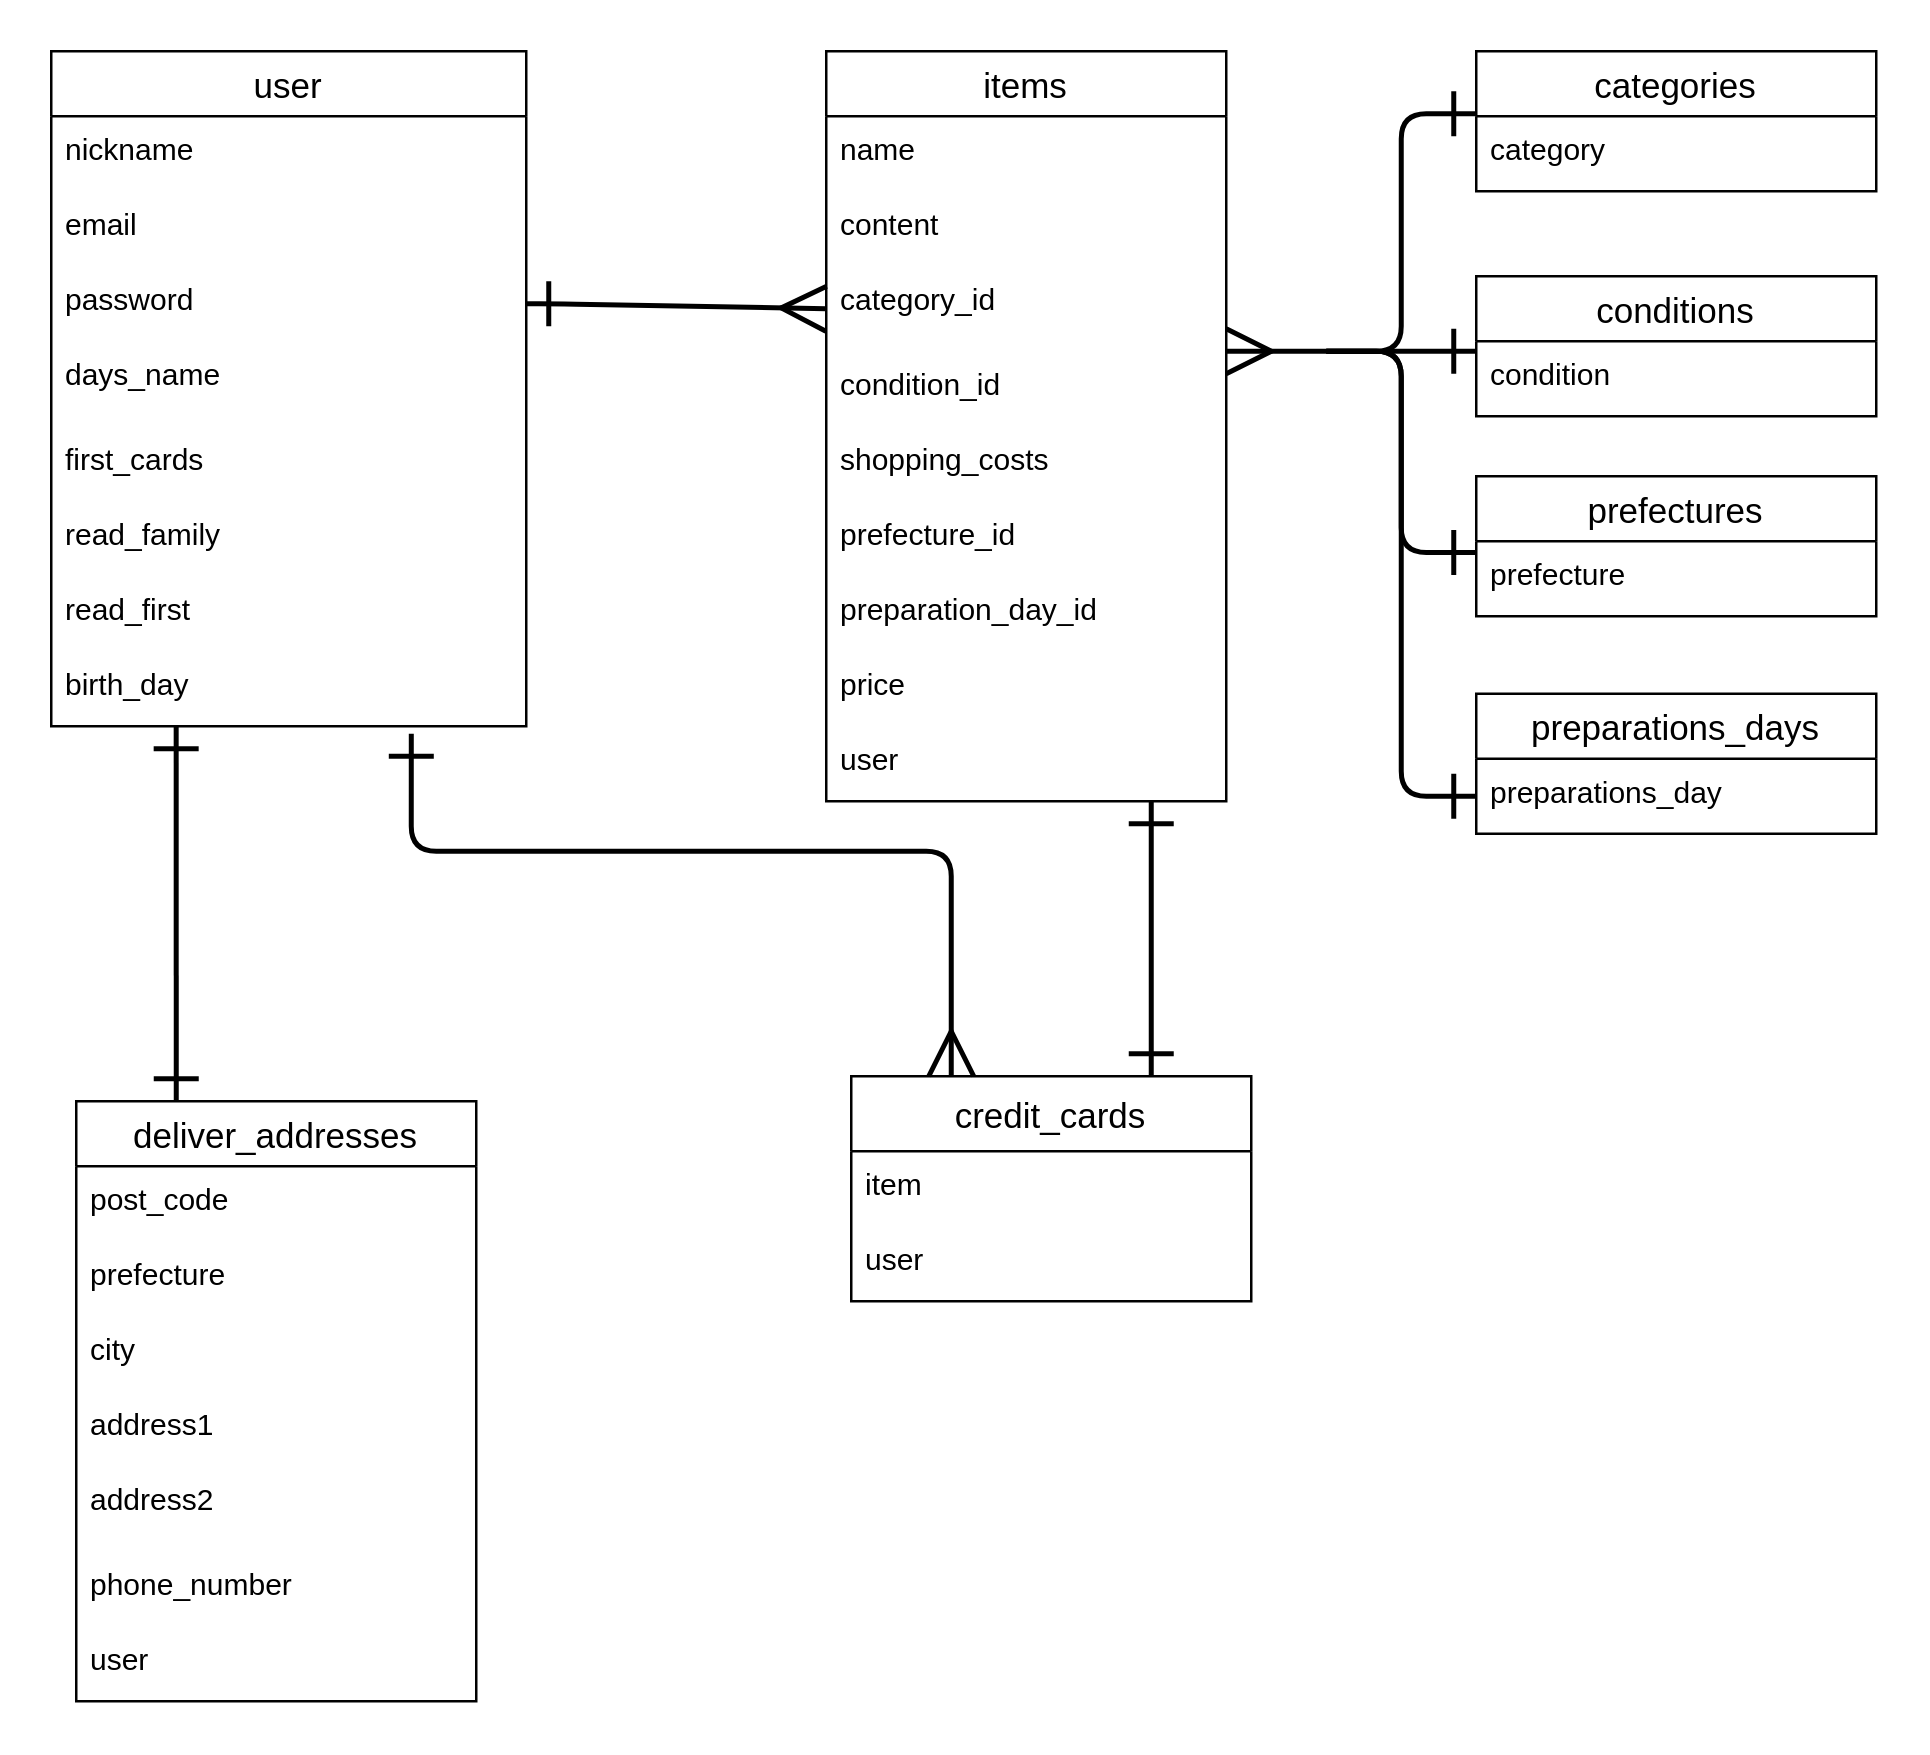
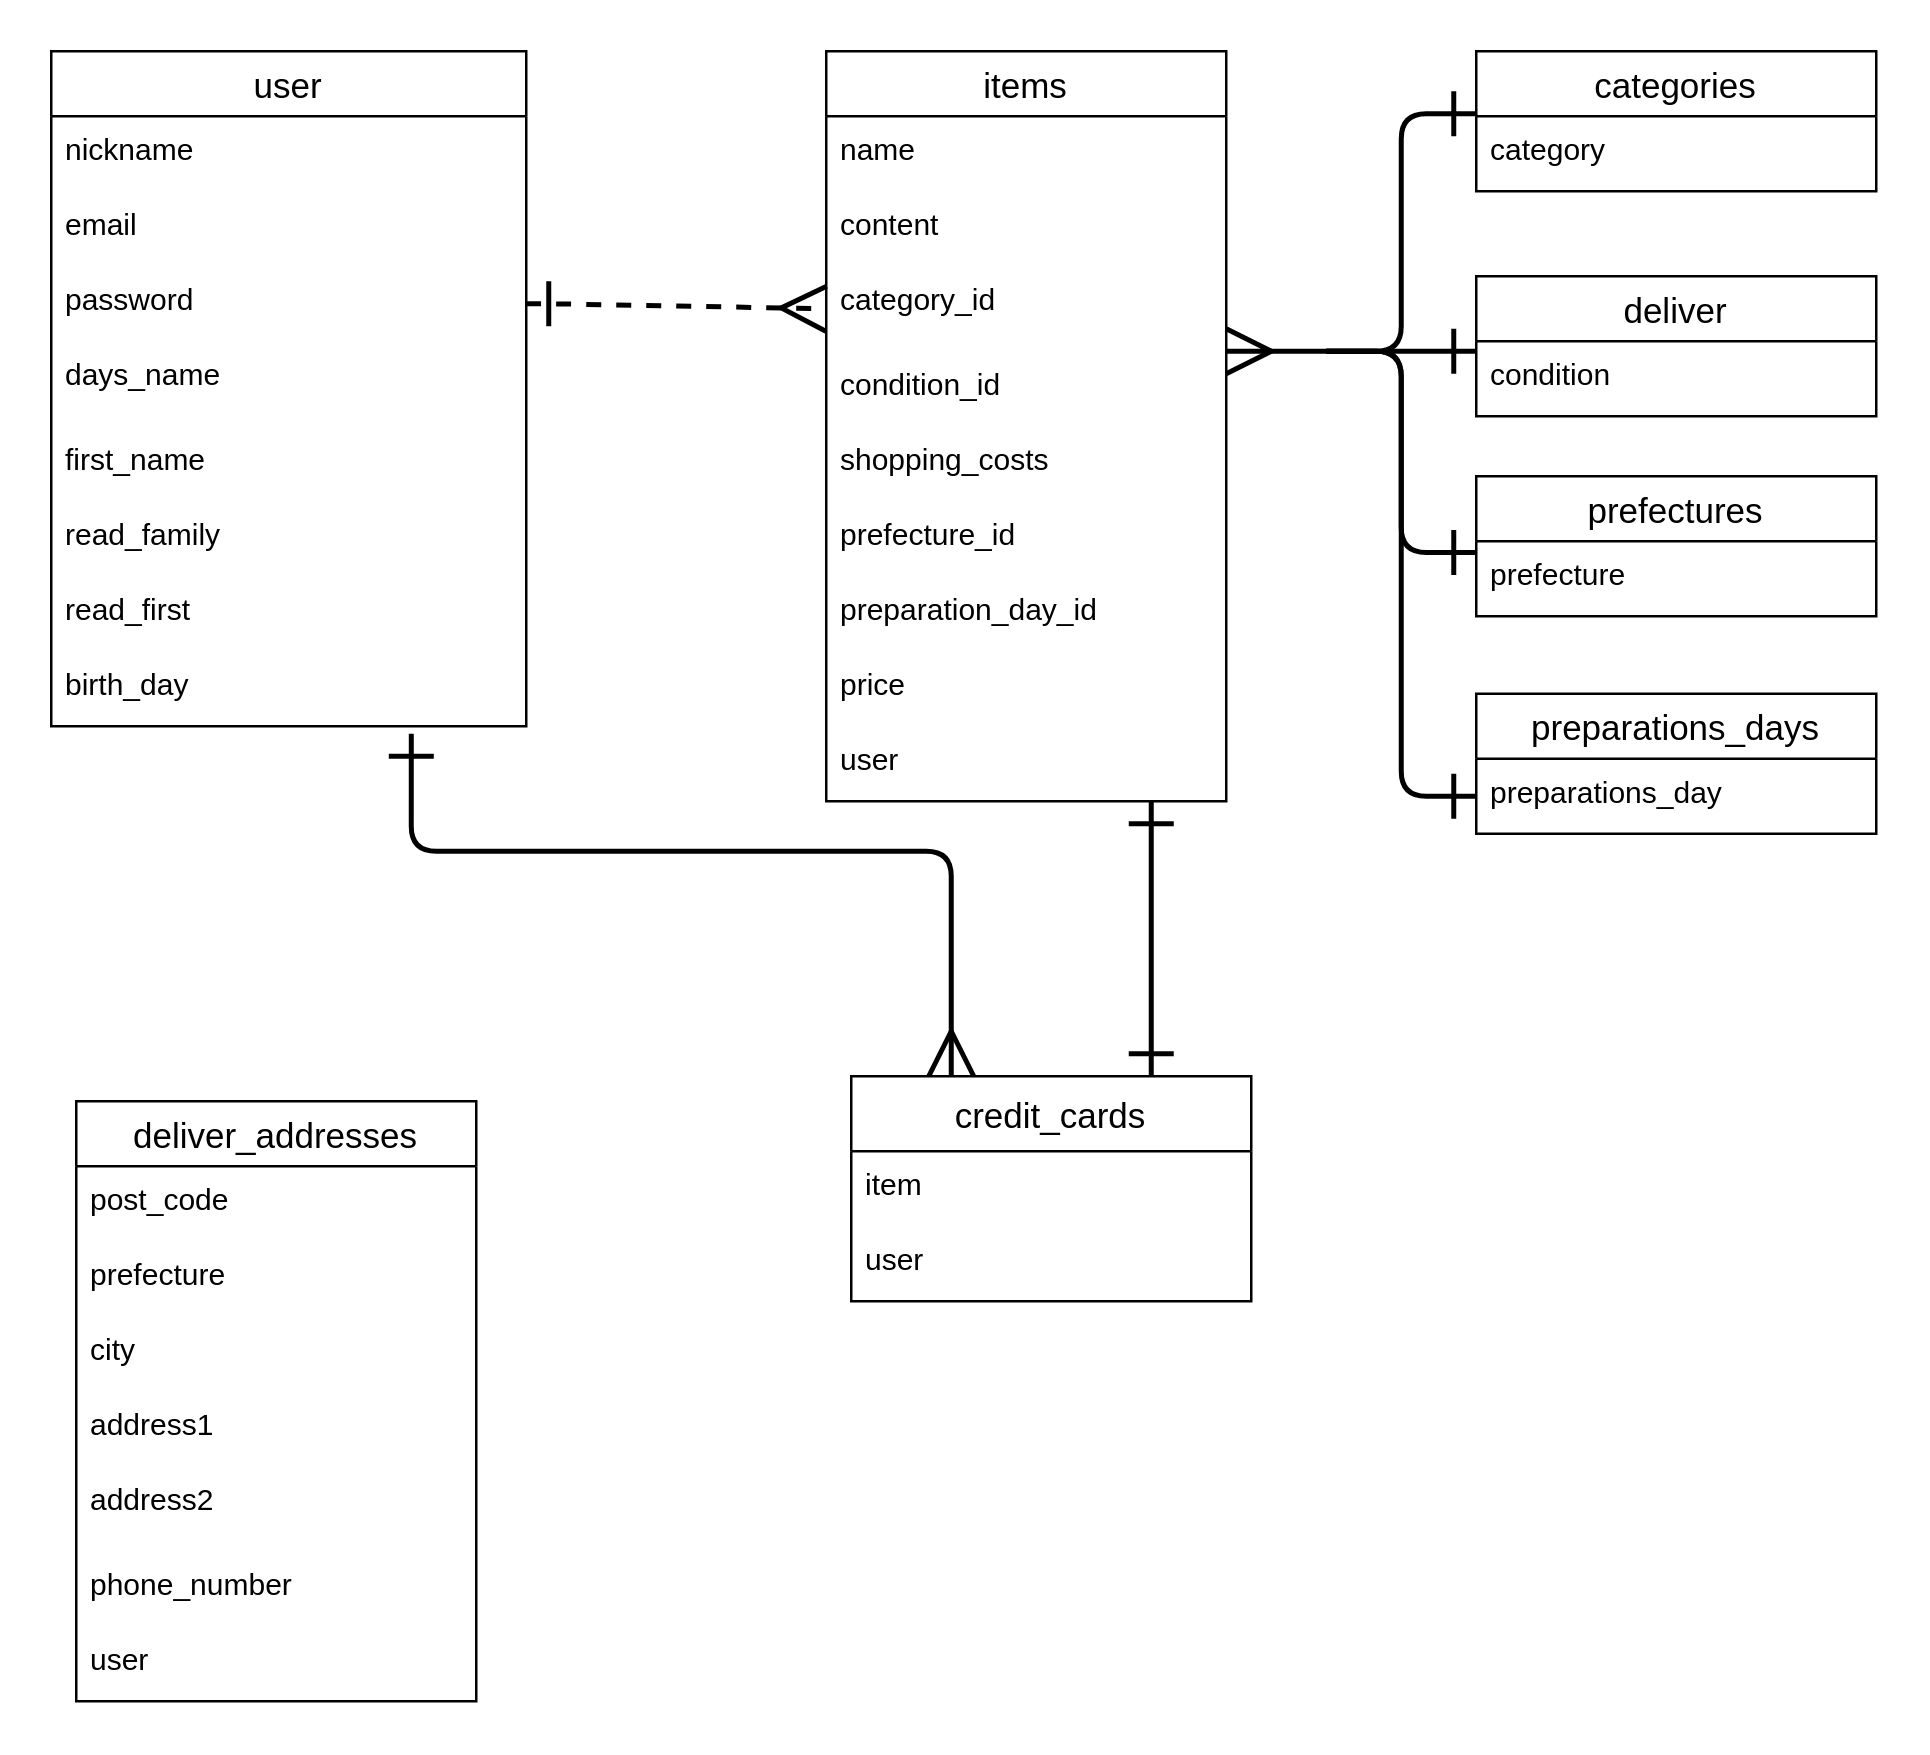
edge "password" -- "category_id": style solid -> dashed
node "conditions": label "conditions" -> "deliver"
node "first_cards": label "first_cards" -> "first_name"
edge "birth_day" -- "deliver_addresses": removed
